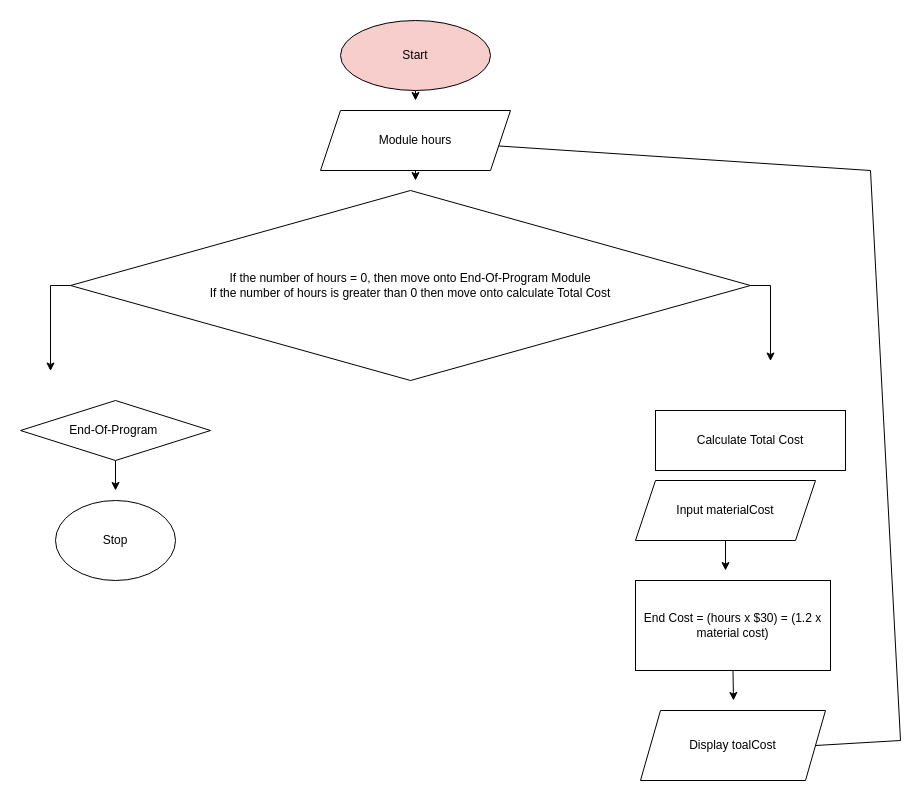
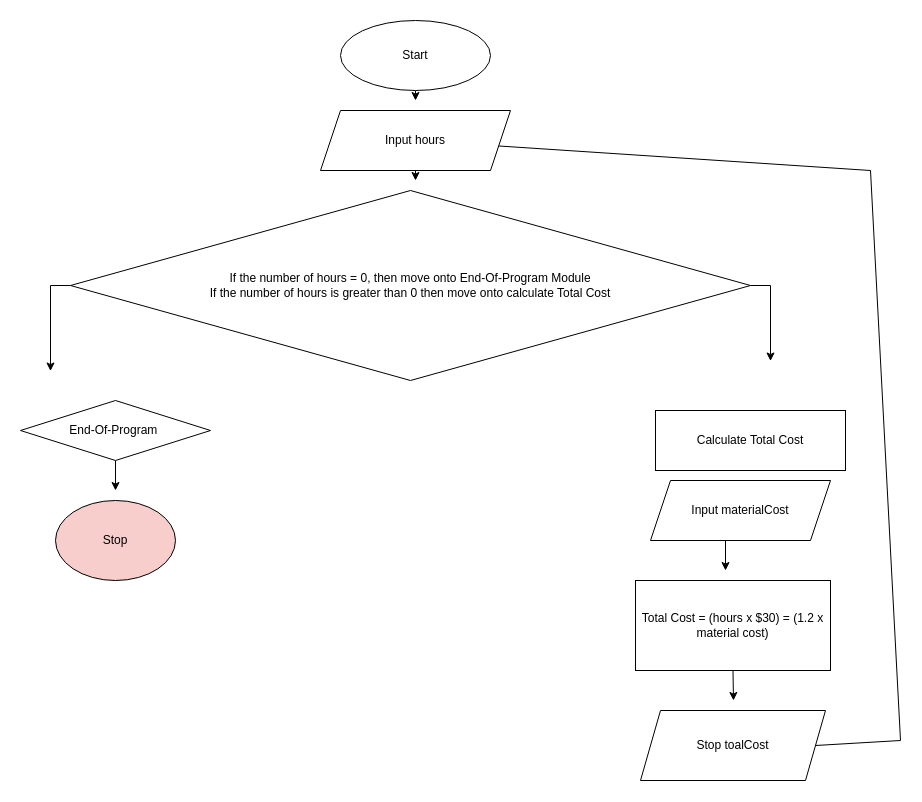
node "Start": fillcolor #f8cecc -> #ffffff
node "Module hours": label "Module hours" -> "Input hours"
node "Input materialCost": moved (726, 511) -> (741, 511)
node "Stop": fillcolor #ffffff -> #f8cecc
node "End Cost = (hours x $30) = (1.2 x material cost)": label "End Cost = (hours x $30) = (1.2 x material cost)" -> "Total Cost = (hours x $30) = (1.2 x material cost)"
node "Display toalCost": label "Display toalCost" -> "Stop toalCost"
